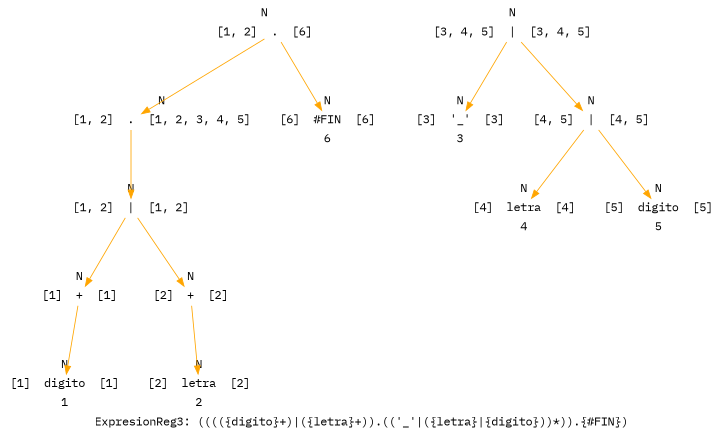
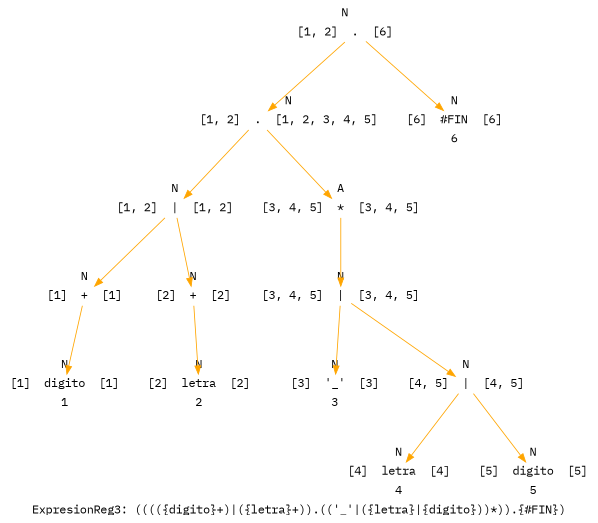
node "A": added
